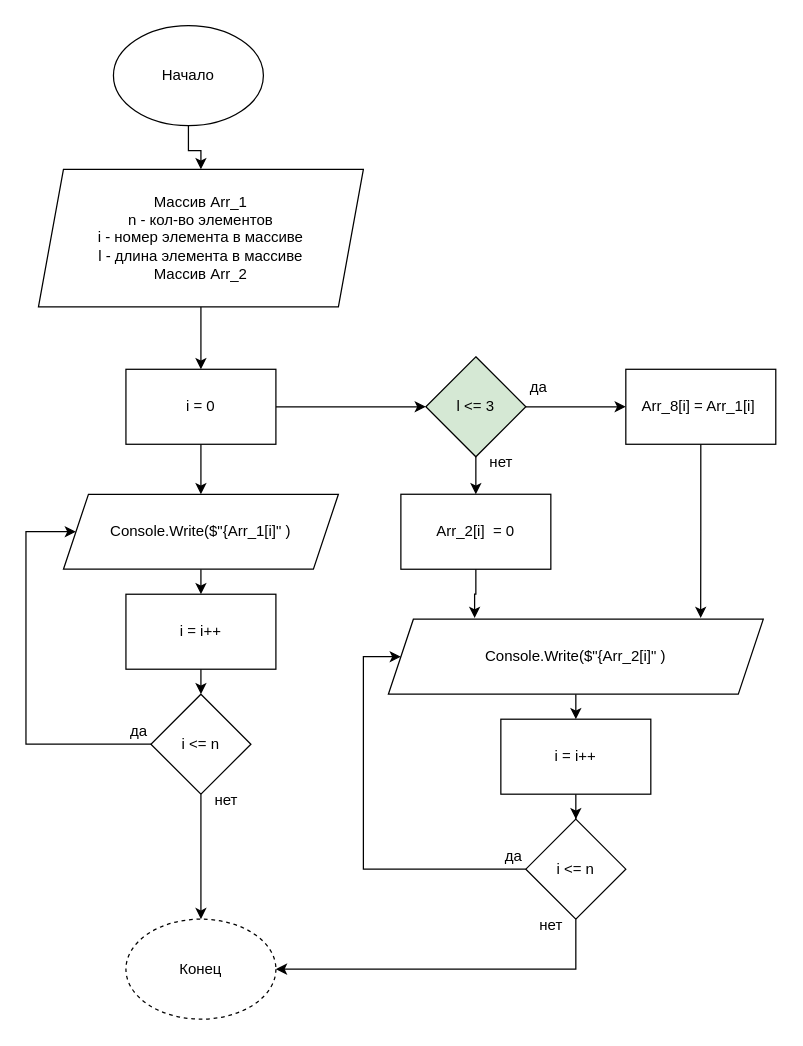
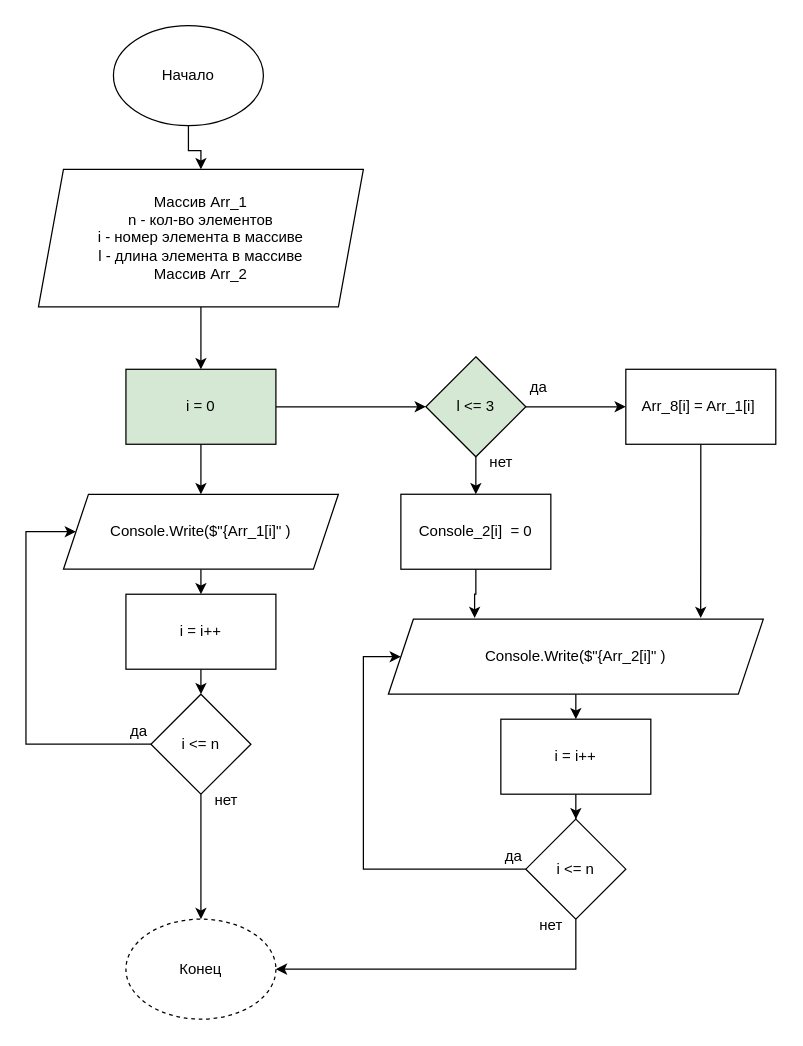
node "i = 0": fillcolor #ffffff -> #d5e8d4
node "Arr_2[i] = 0": label "Arr_2[i] = 0" -> "Console_2[i] = 0"
